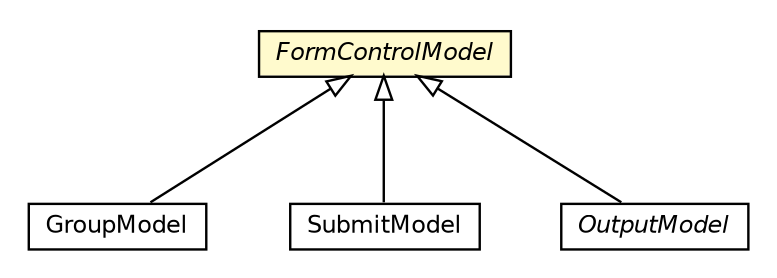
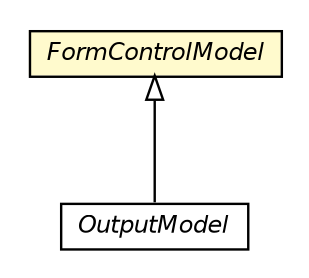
node "GroupModel": removed
node "SubmitModel": removed
